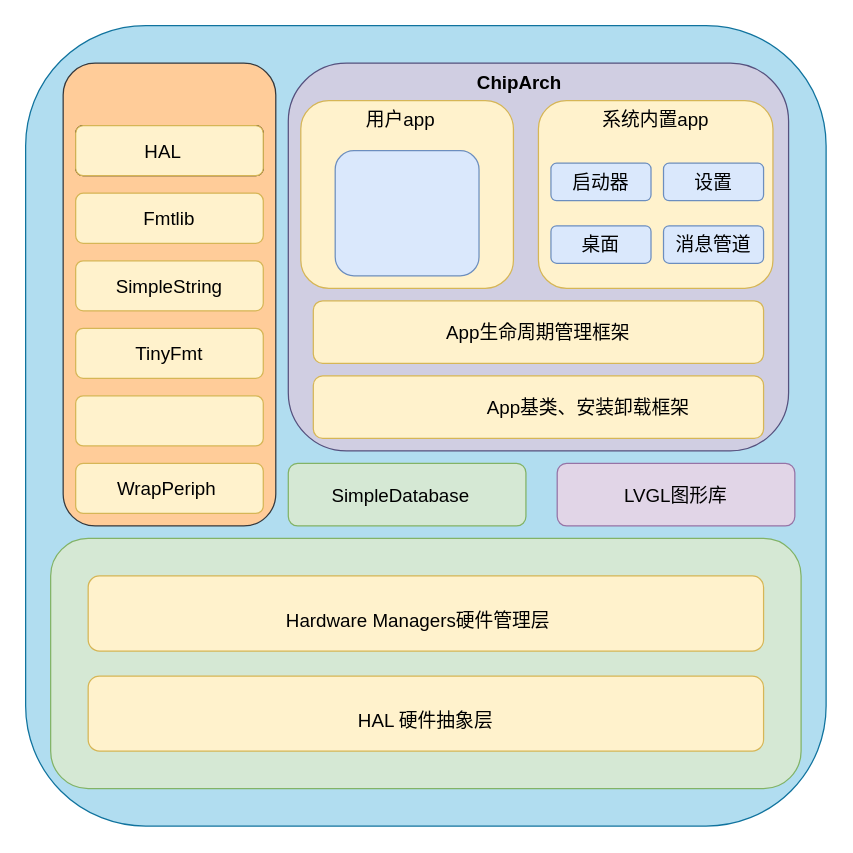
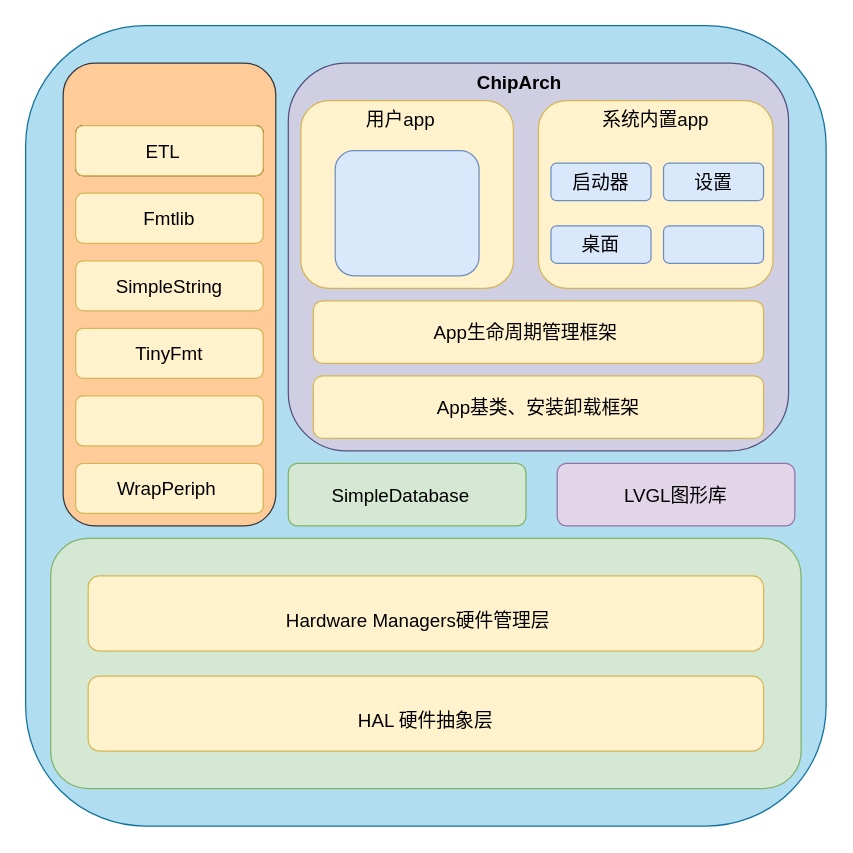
node "HAL": label "HAL" -> "ETL"
node "消息管道": removed
node "App生命周期管理框架": moved (538, 332) -> (526, 332)
node "App基类、安装卸载框架": moved (588, 407) -> (538, 407)
